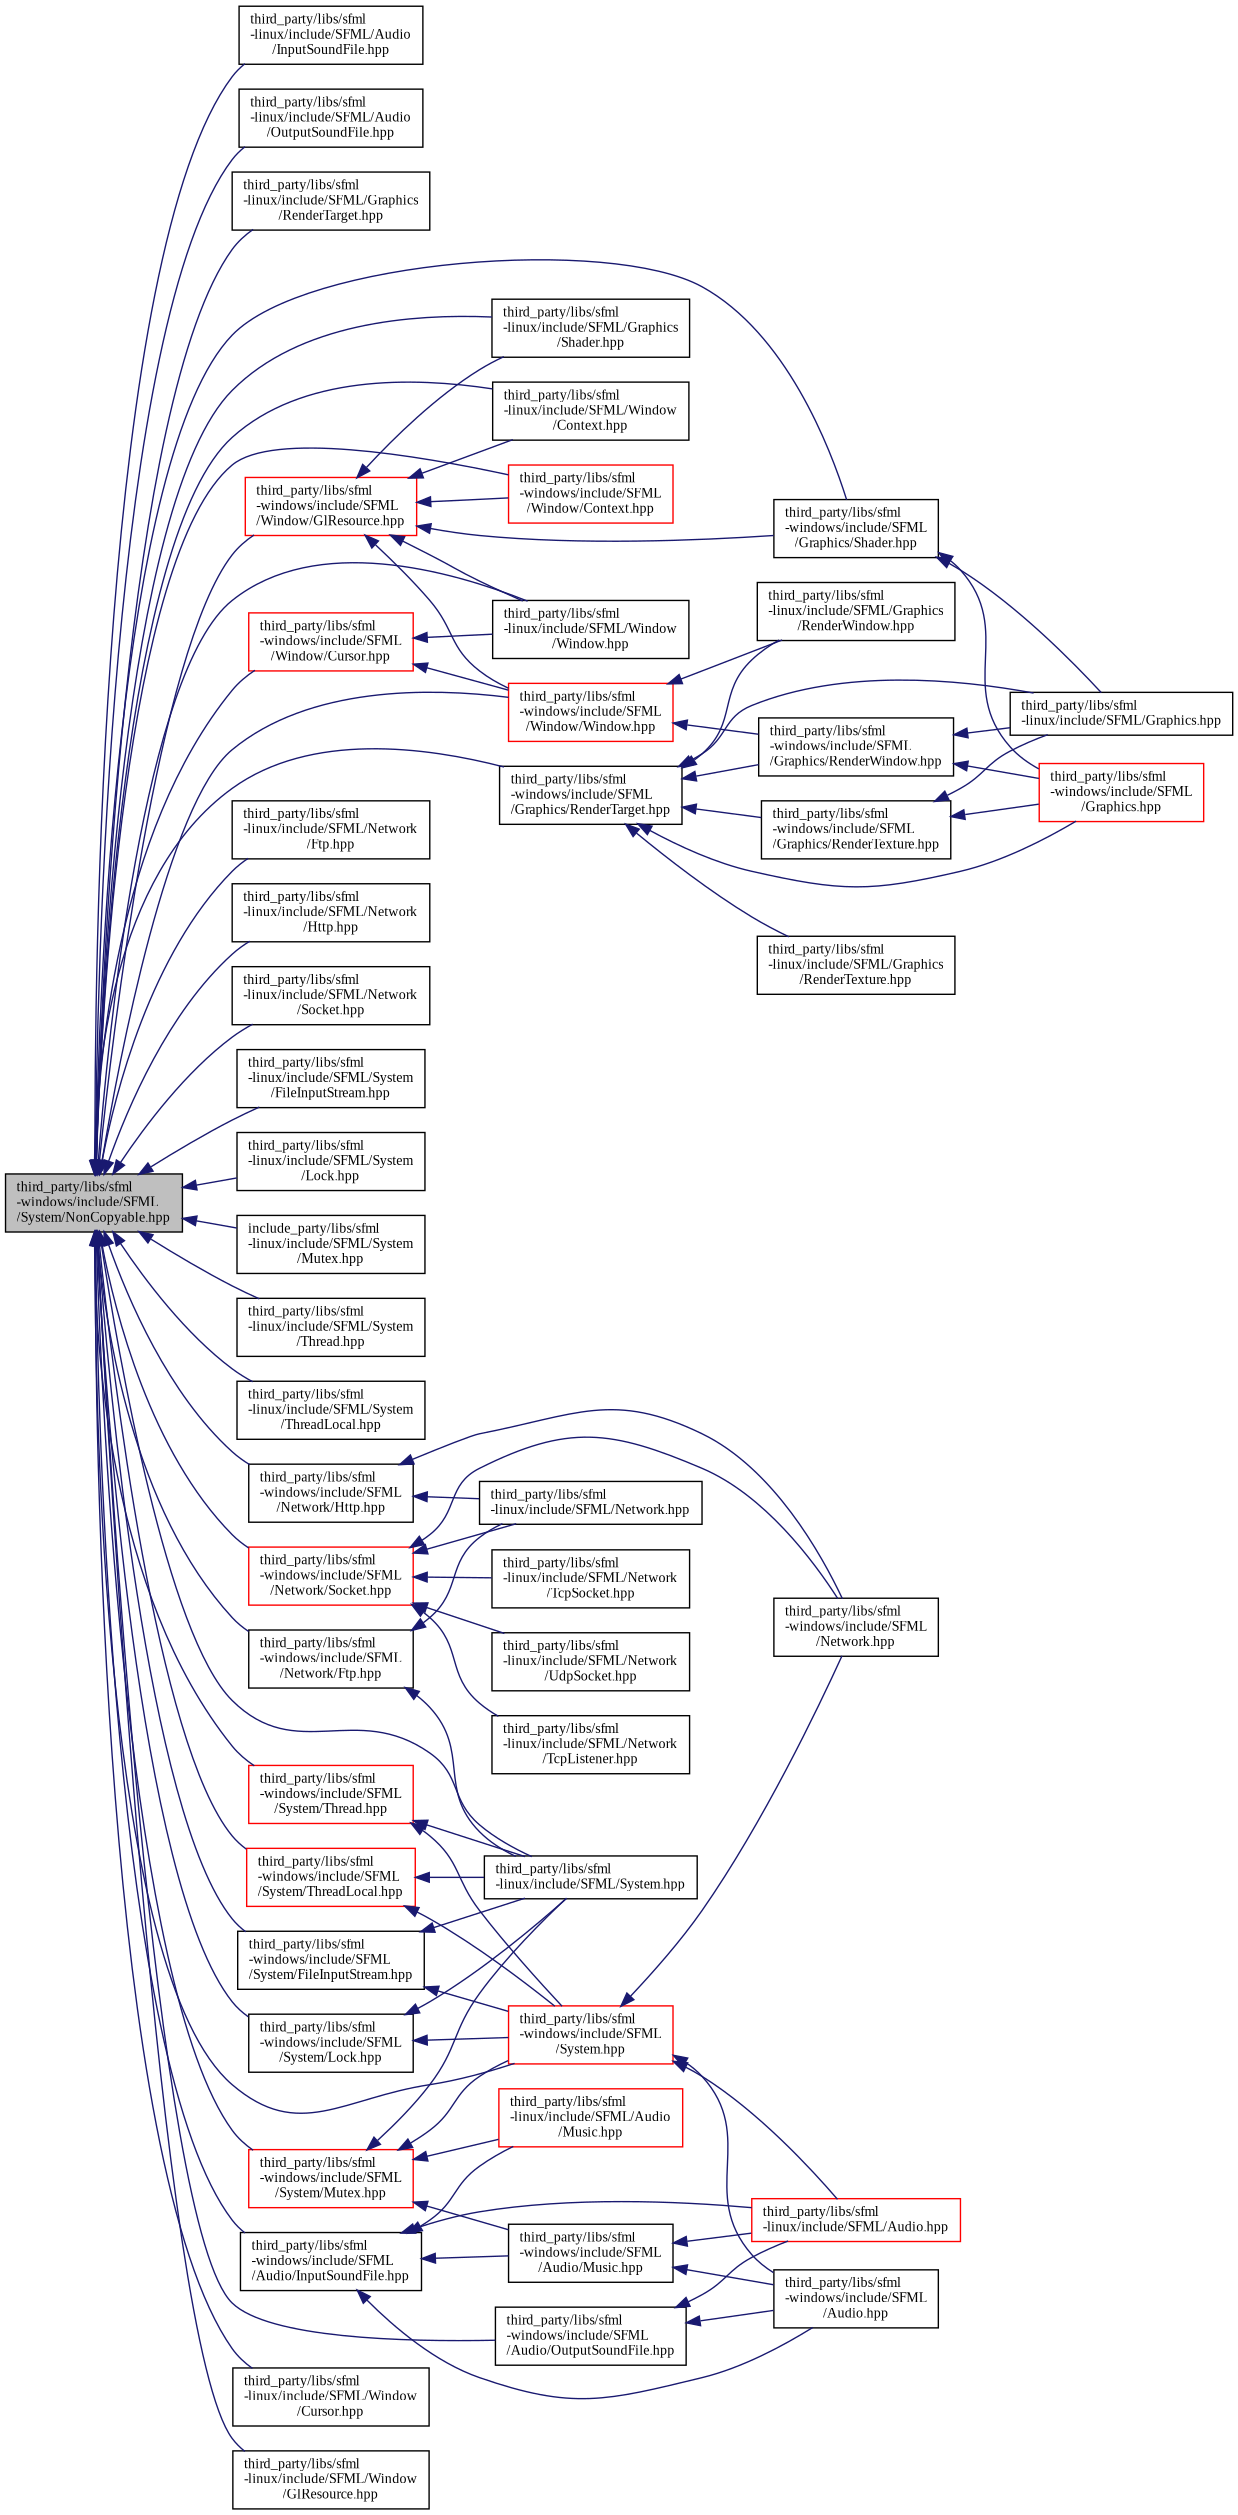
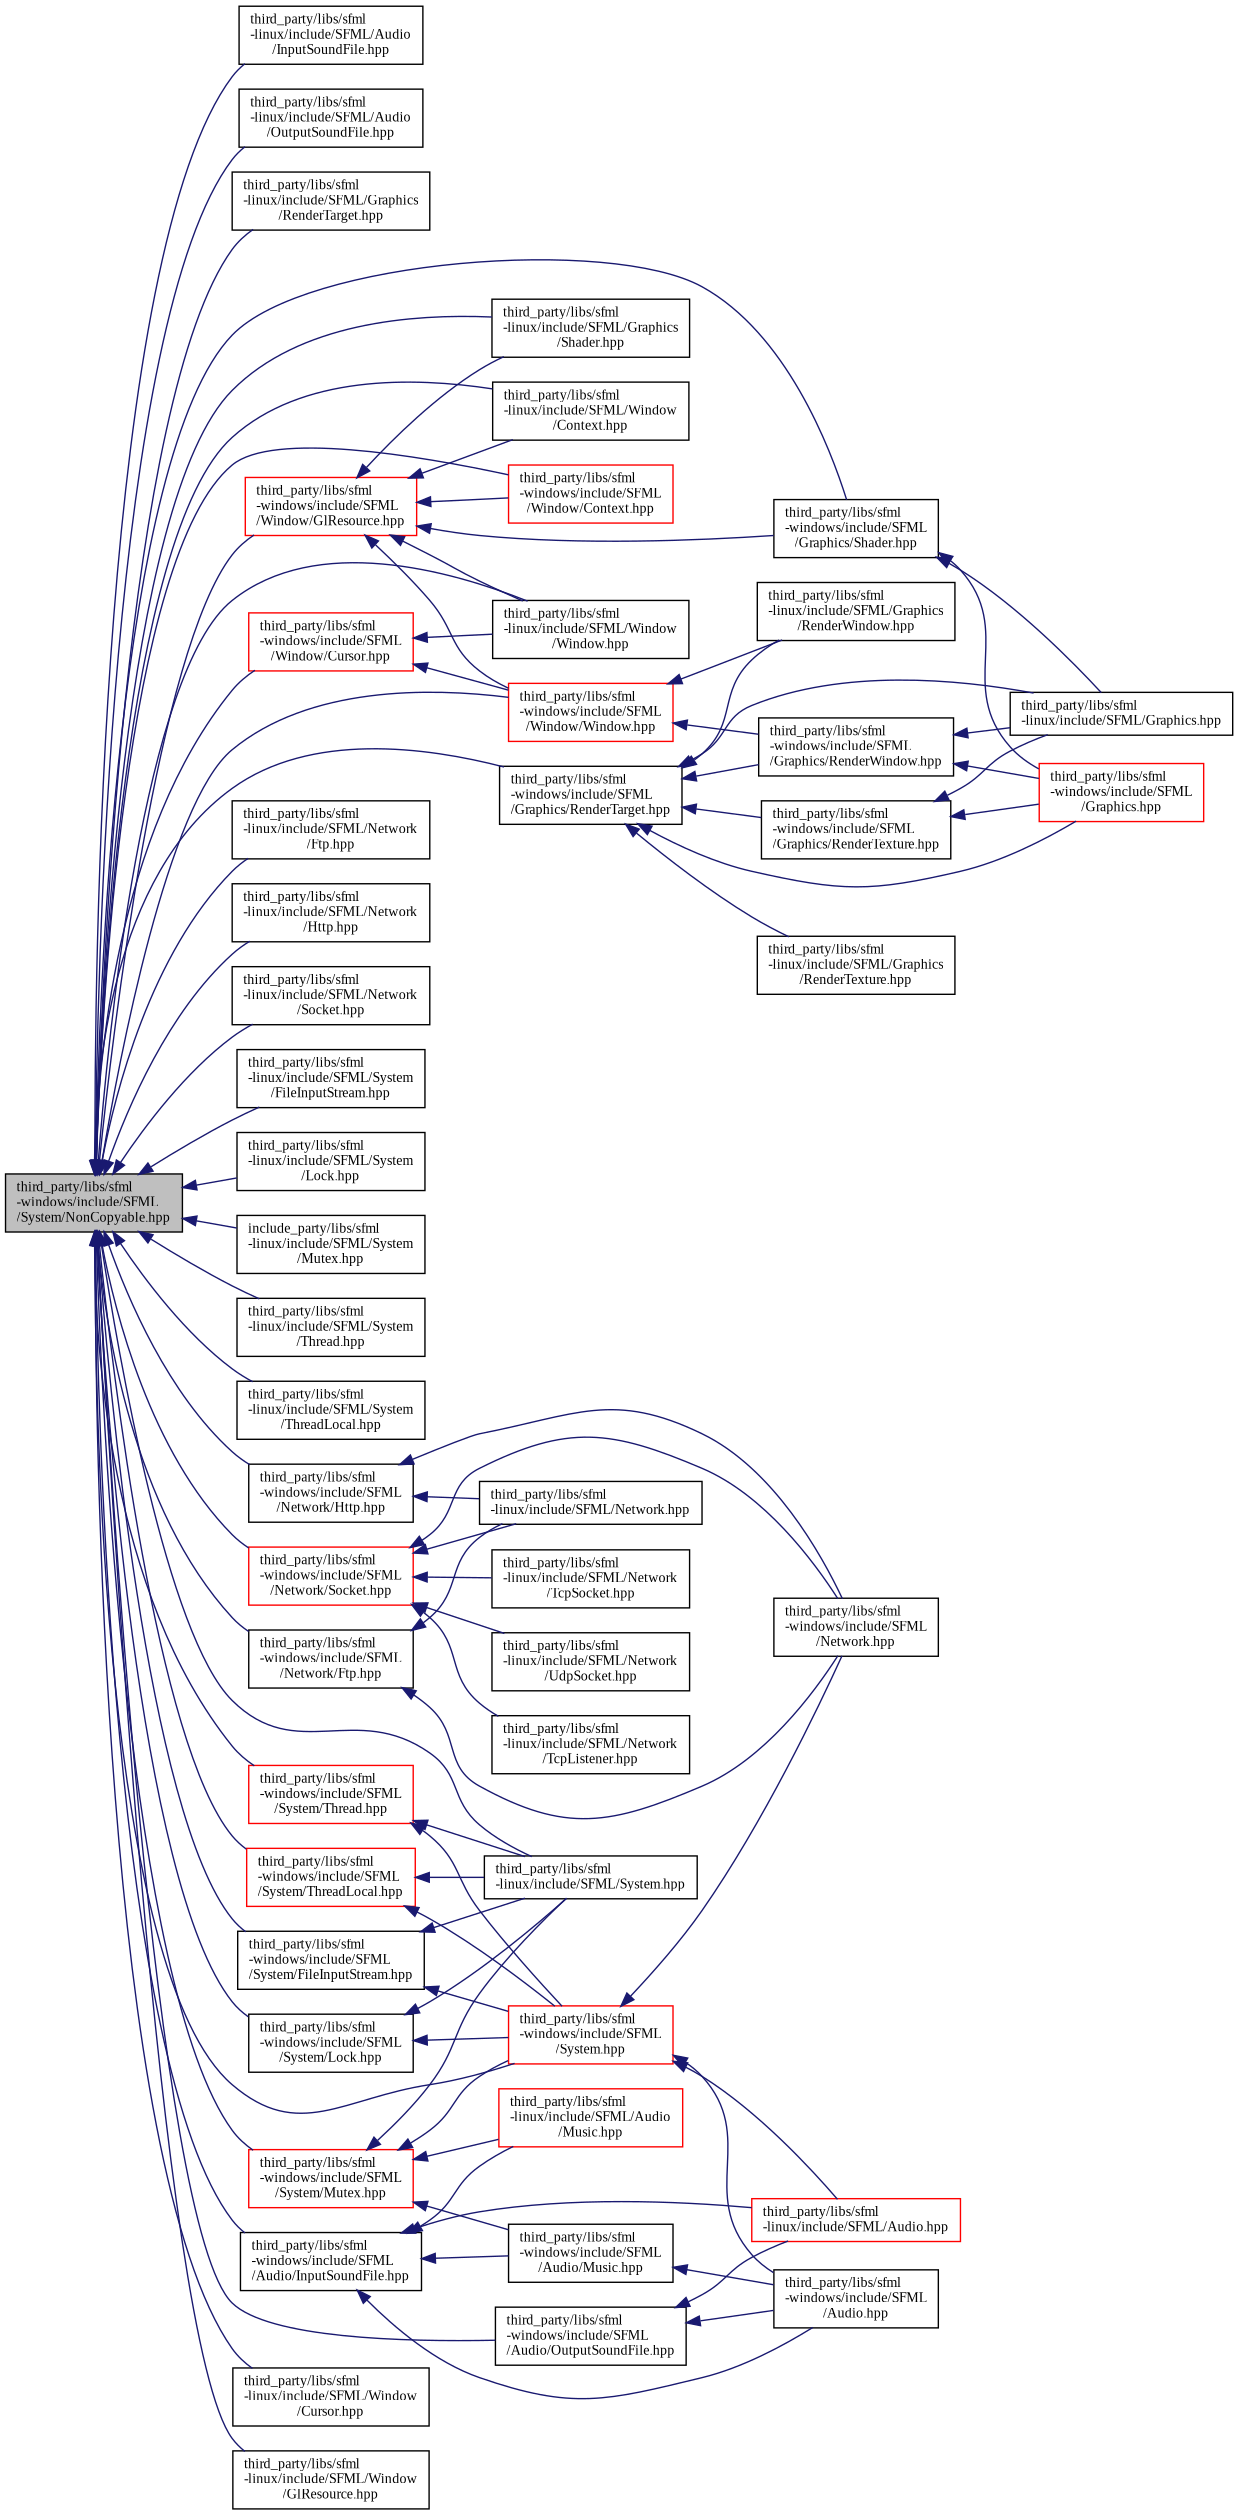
edge "third_party/libs/sfml -linux/include/SFML/System.hpp" -> "third_party/libs/sfml -windows/include/SFML /Network/Ftp.hpp": now "third_party/libs/sfml -windows/include/SFML /Network.hpp" -> "third_party/libs/sfml -windows/include/SFML /Network/Ftp.hpp"
edge "third_party/libs/sfml -linux/include/SFML/Audio.hpp" -> "third_party/libs/sfml -windows/include/SFML /Audio/Music.hpp": removed
